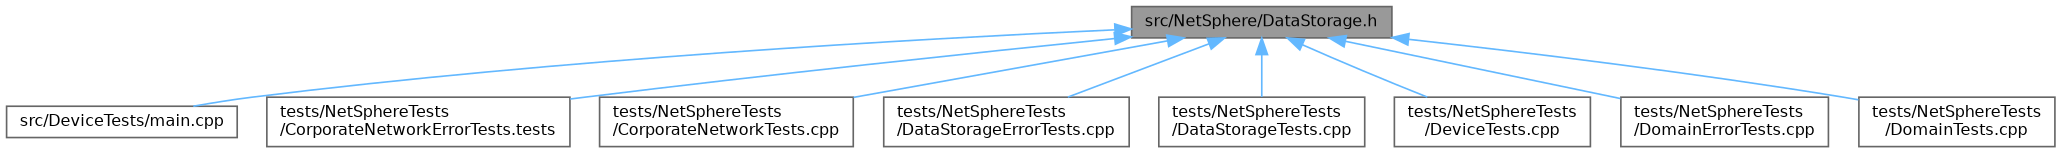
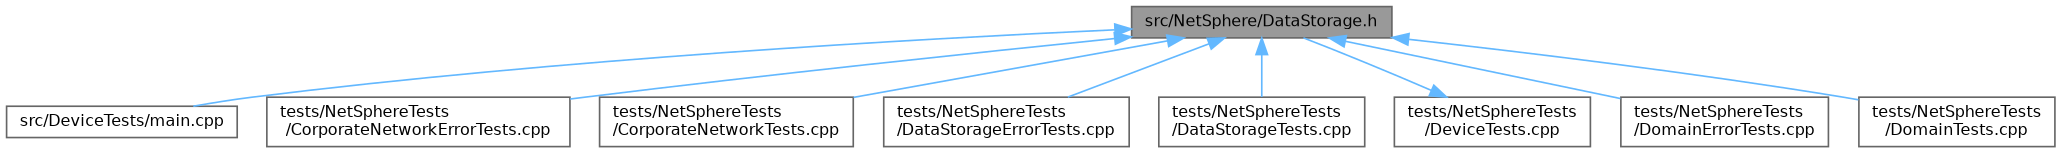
edge "tests/NetSphereTests /DeviceTests.cpp" -> "src/NetSphere/DataStorage.h": reversed
node "tests/NetSphereTests /CorporateNetworkErrorTests.tests": label "tests/NetSphereTests /CorporateNetworkErrorTests.tests" -> "tests/NetSphereTests /CorporateNetworkErrorTests.cpp"
